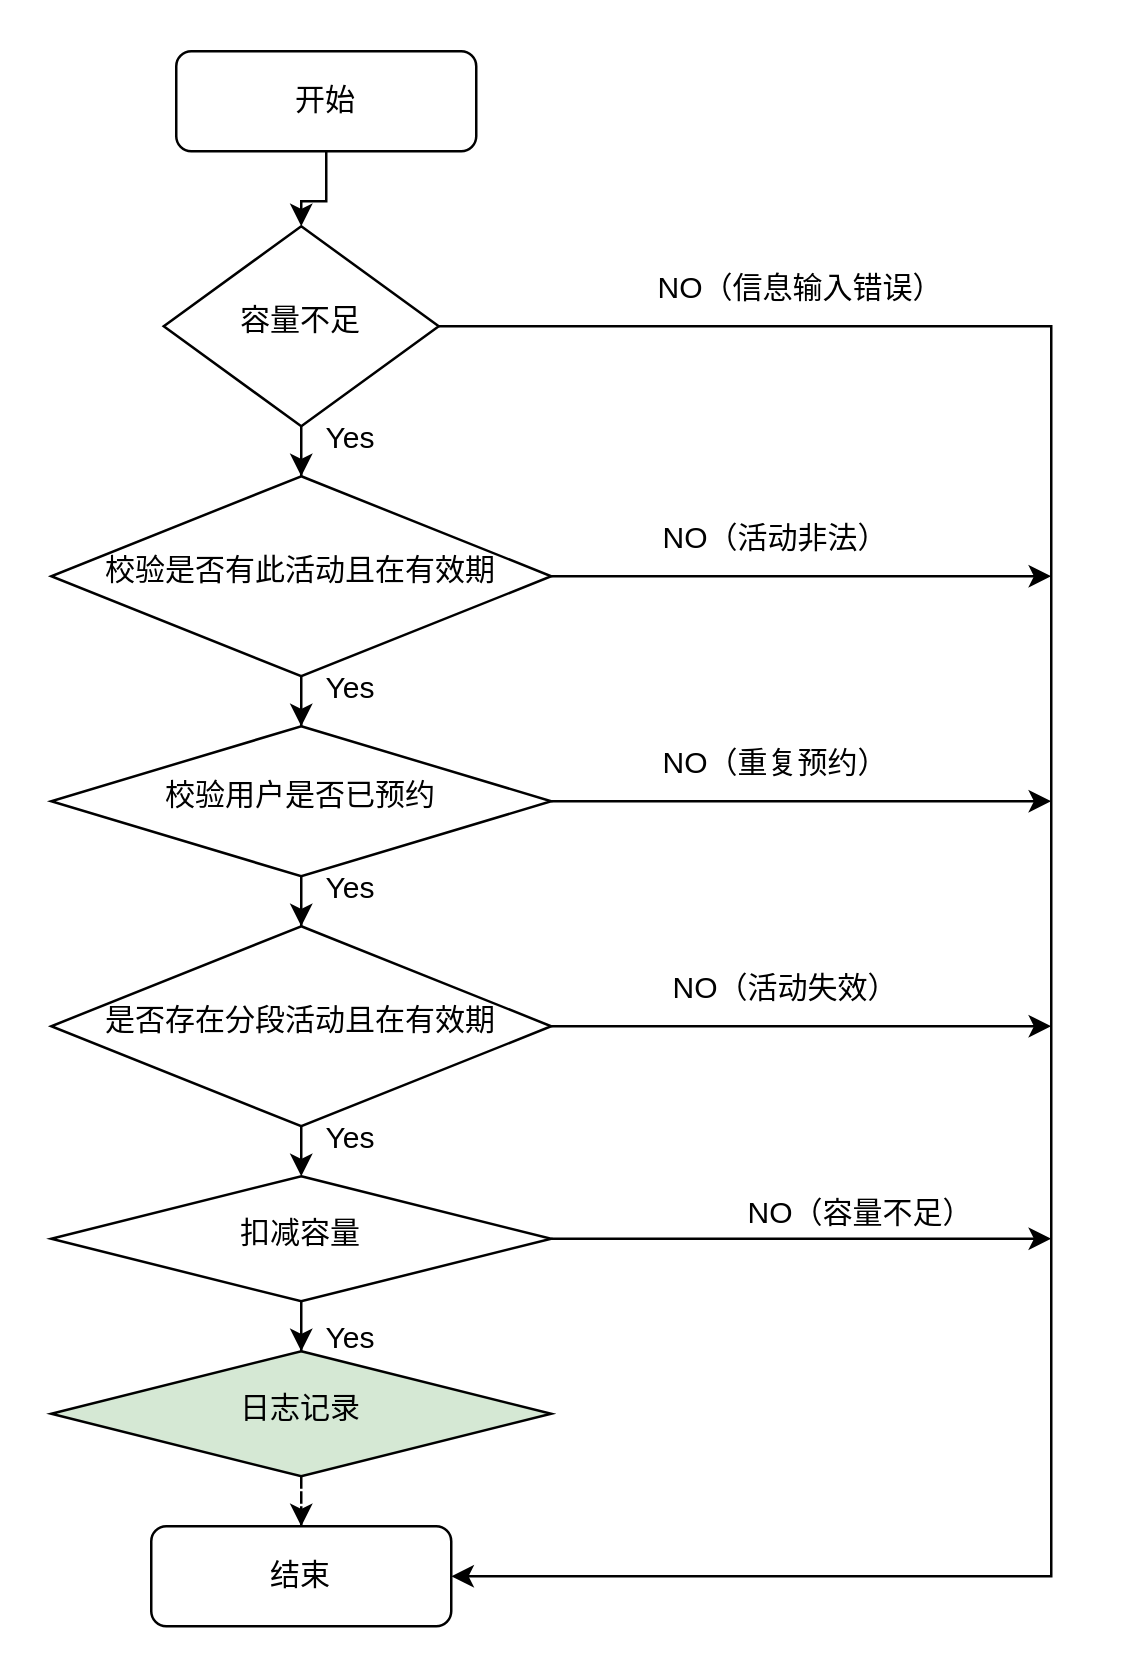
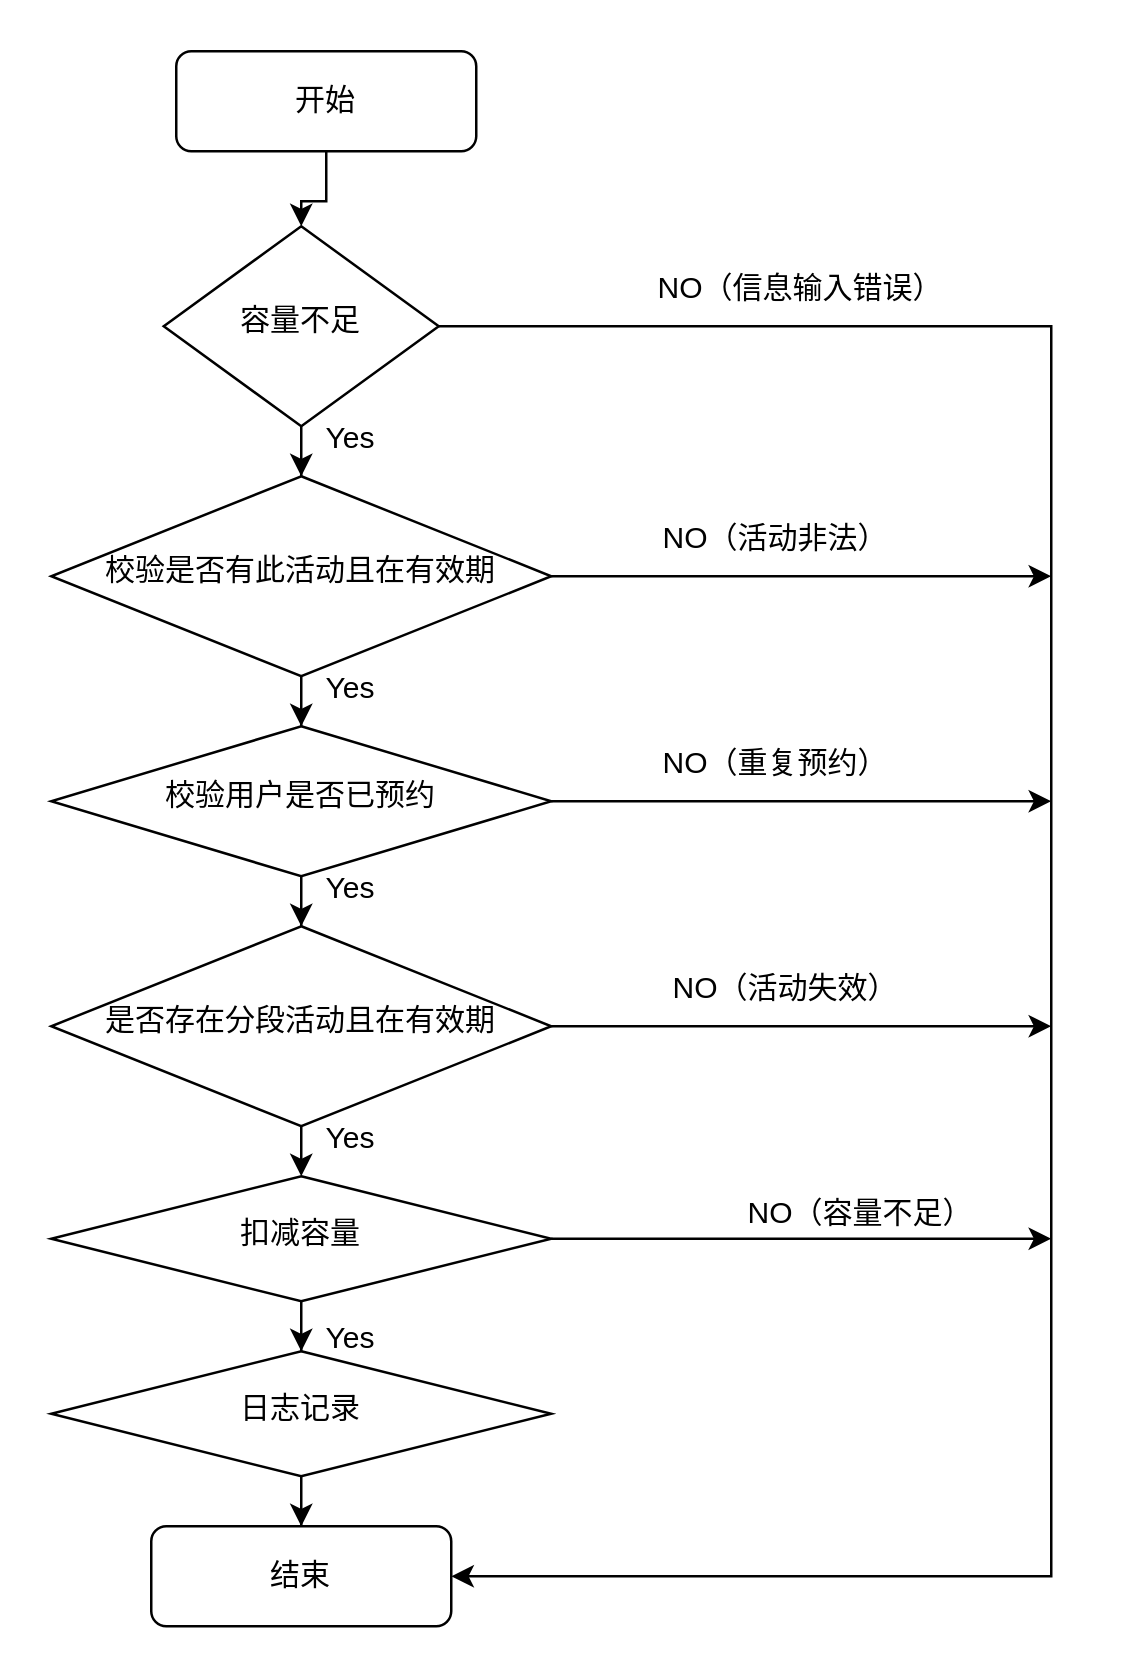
node "日志记录": fillcolor #d5e8d4 -> #ffffff
edge "日志记录" -> "结束": style dashed -> solid
